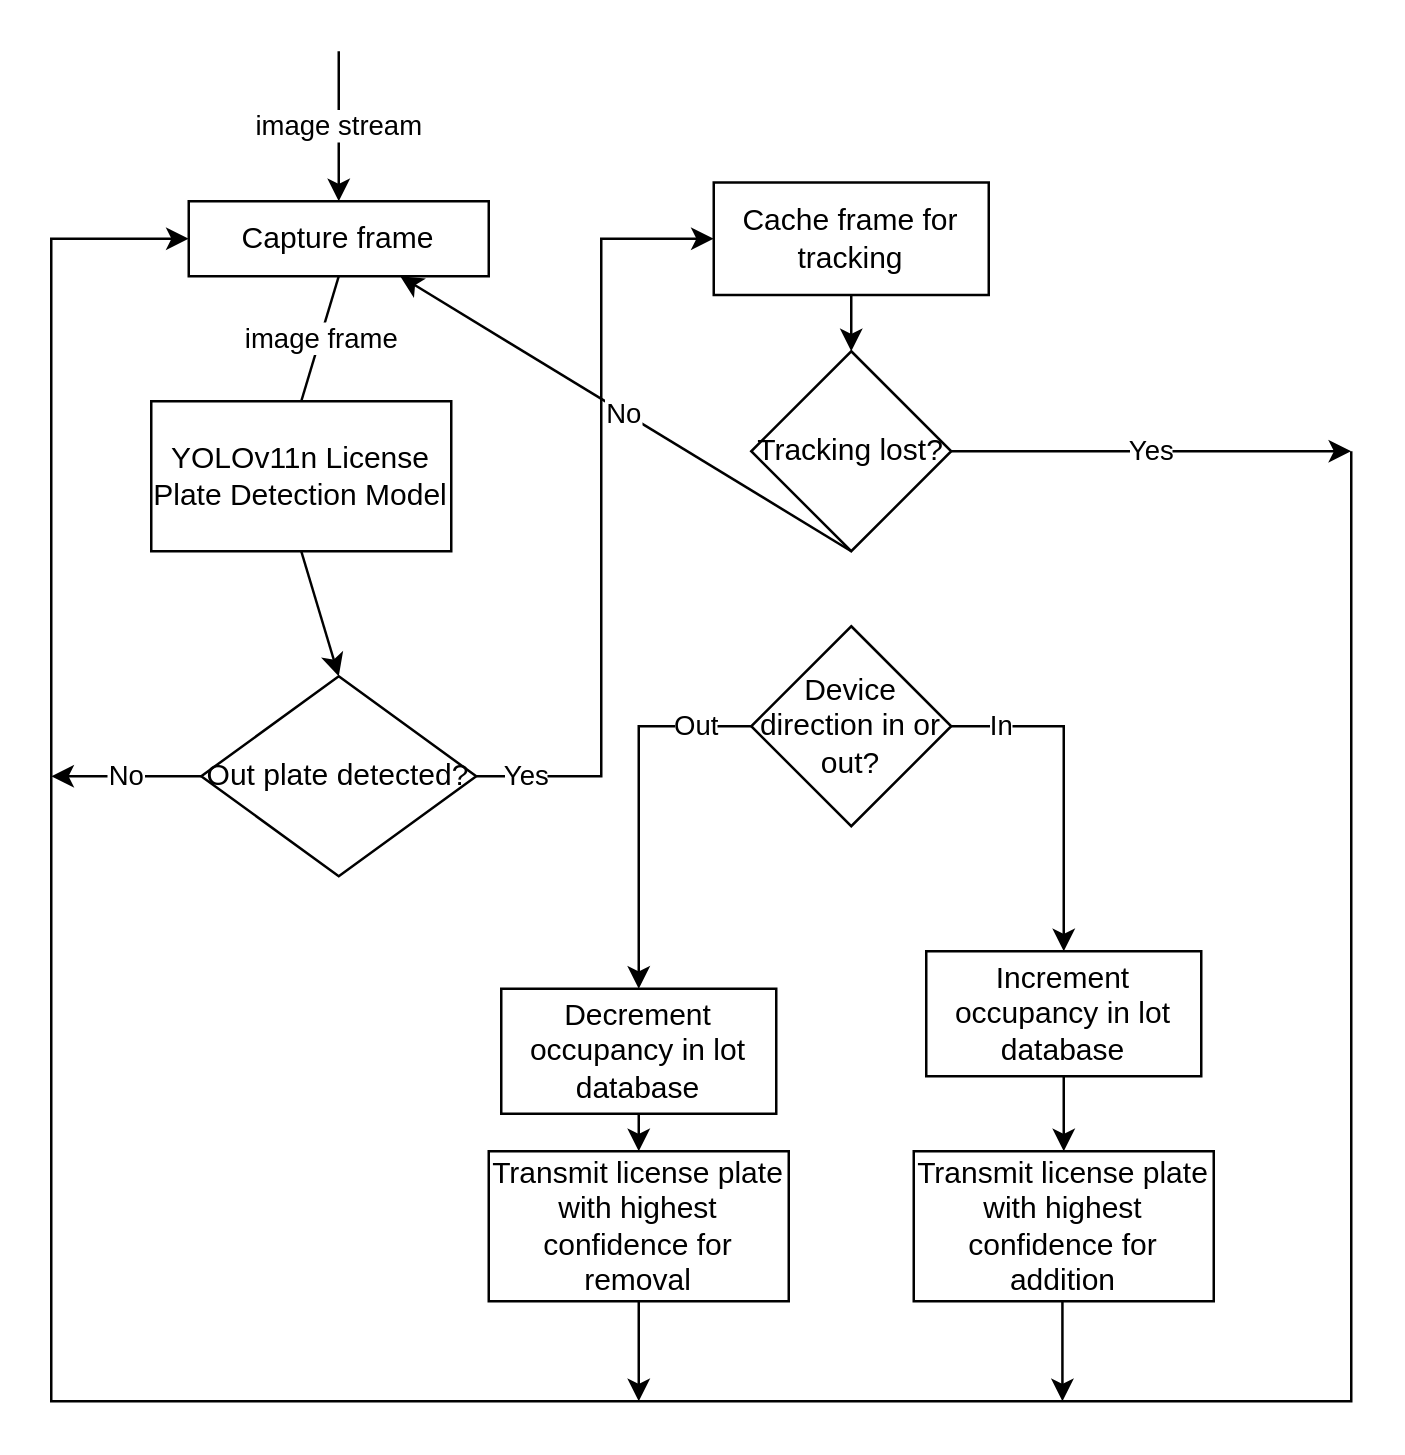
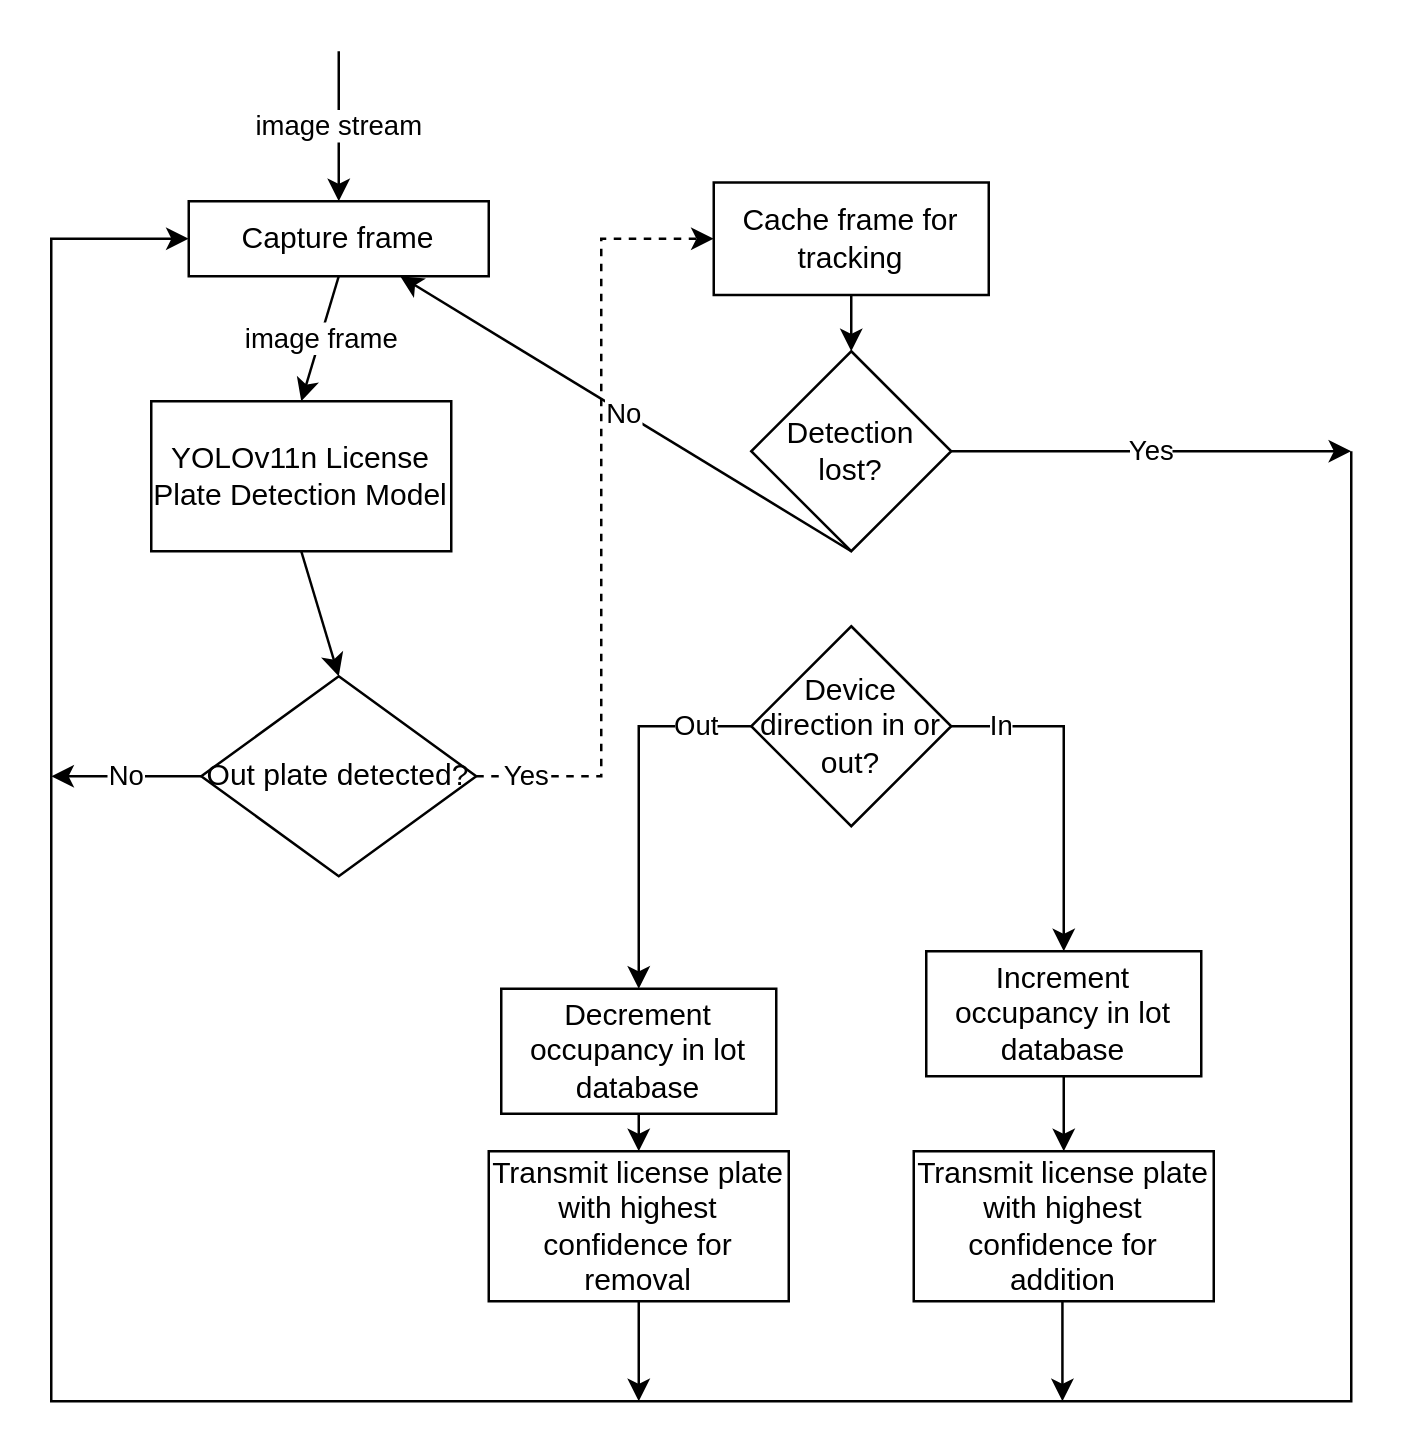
edge "Capture frame" -- "YOLOv11n License Plate Detection Model": arrowhead none -> classic
node "Tracking lost?": label "Tracking lost?" -> "Detection lost?"
edge "Out plate detected?" -> "Cache frame for tracking": style solid -> dashed
